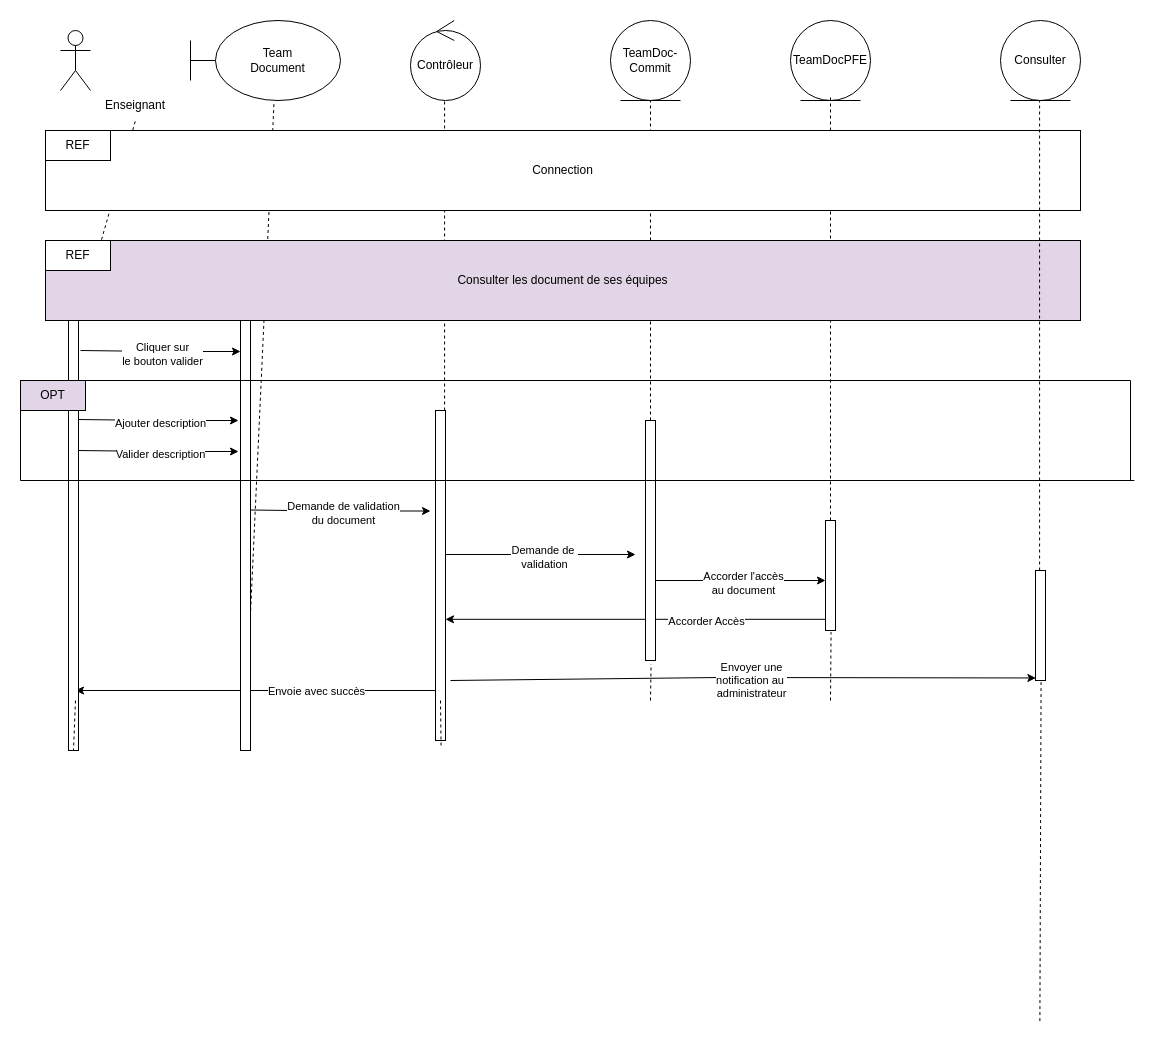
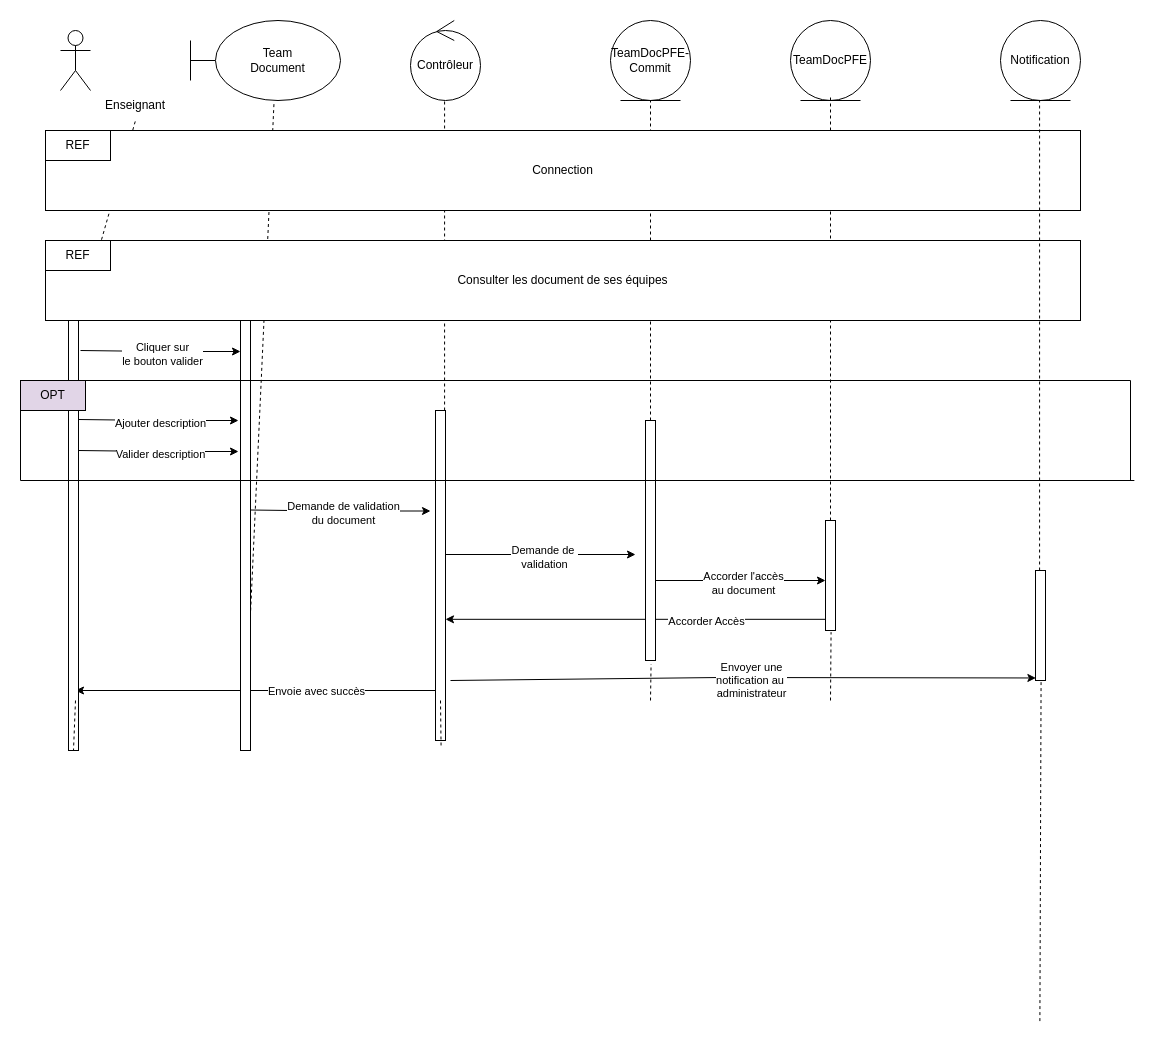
node "TeamDoc-Commit": label "TeamDoc-Commit" -> "TeamDocPFE-Commit"
node "Consulter": label "Consulter" -> "Notification"
node "Consulter les document de ses équipes": fillcolor #e1d5e7 -> #ffffff
